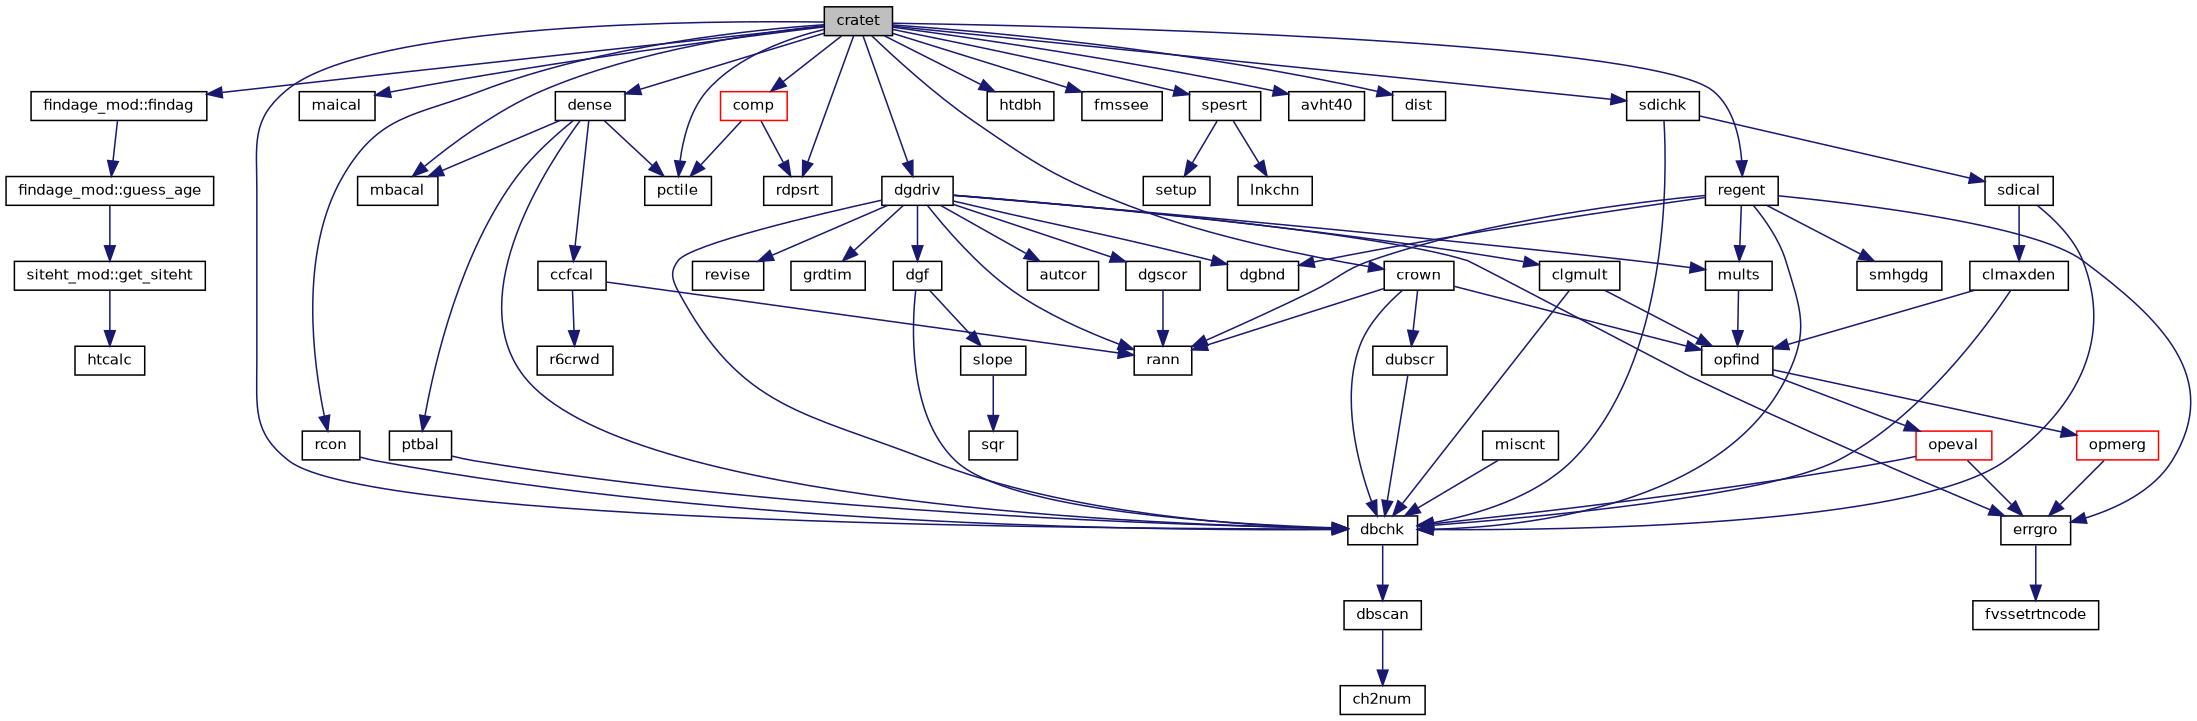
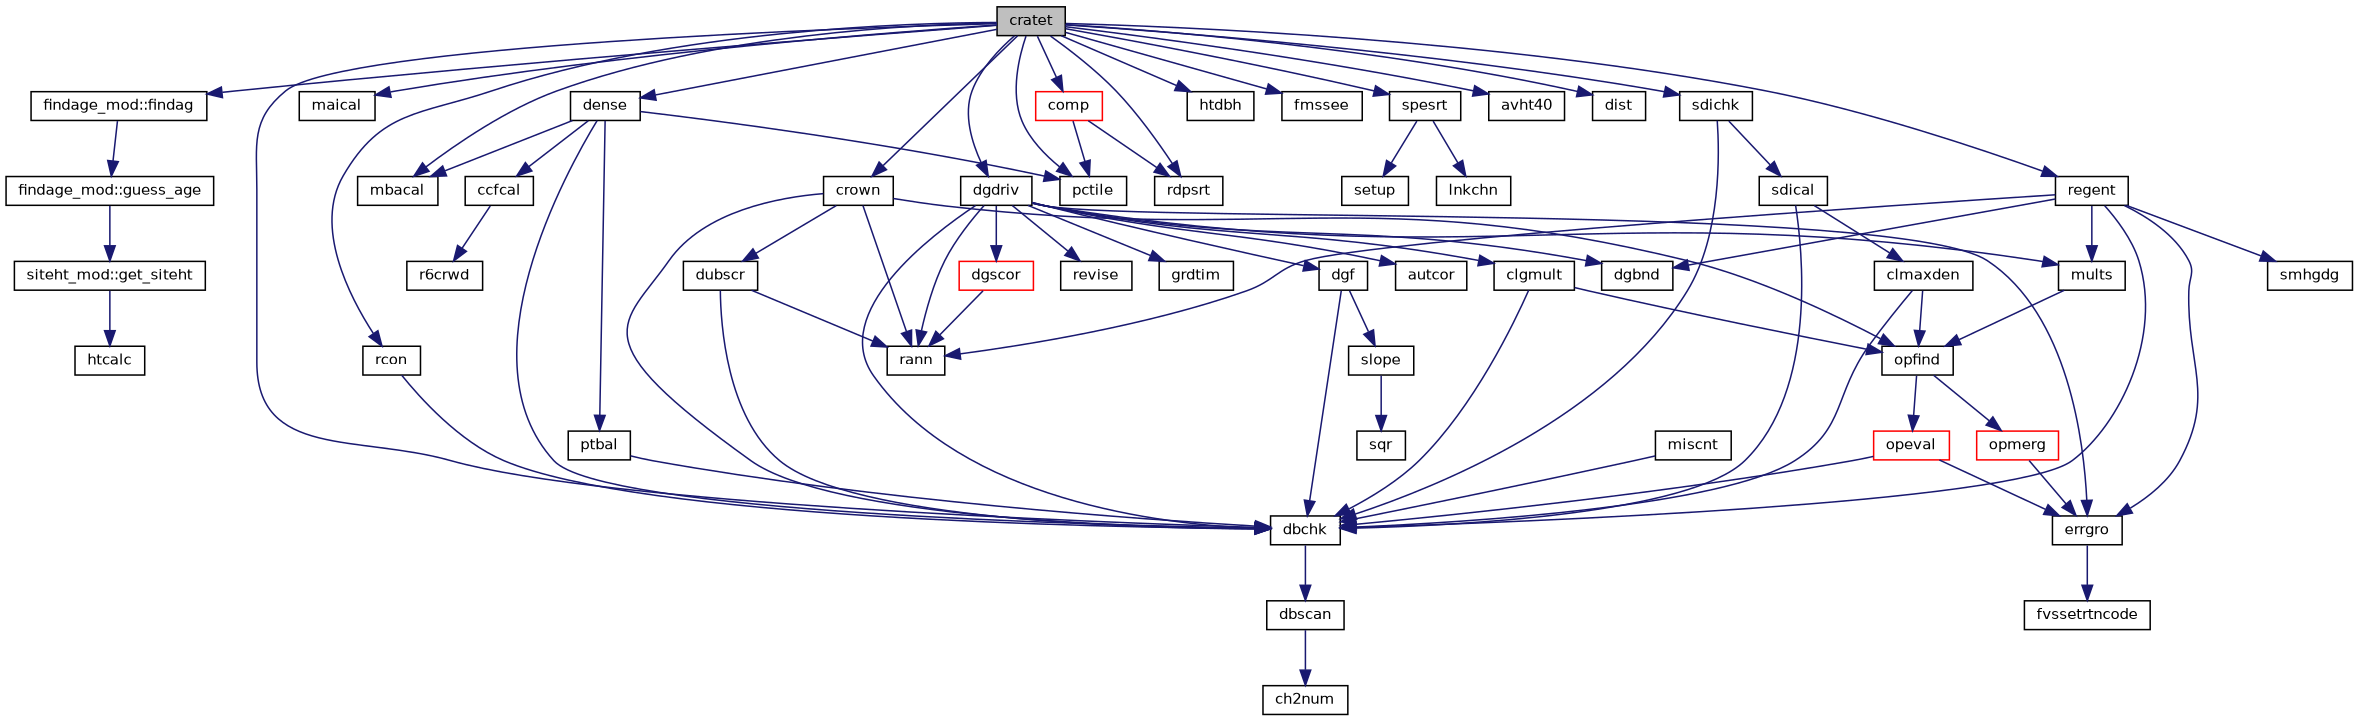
node "dgscor": color black -> red
edge "ccfcal" -> "rann": now "dubscr" -> "rann"
